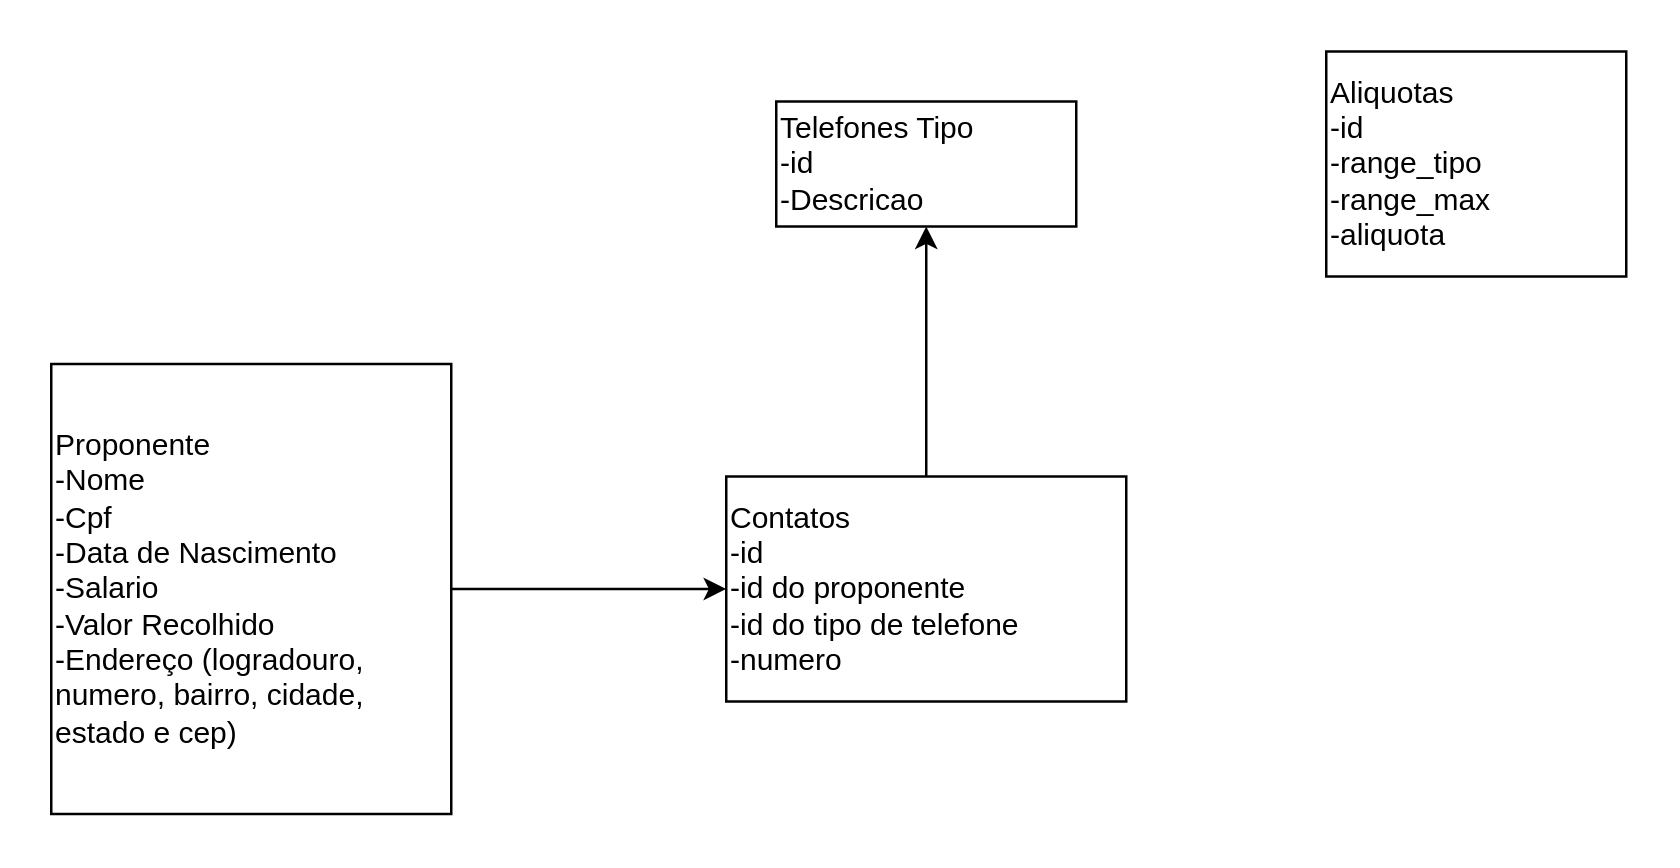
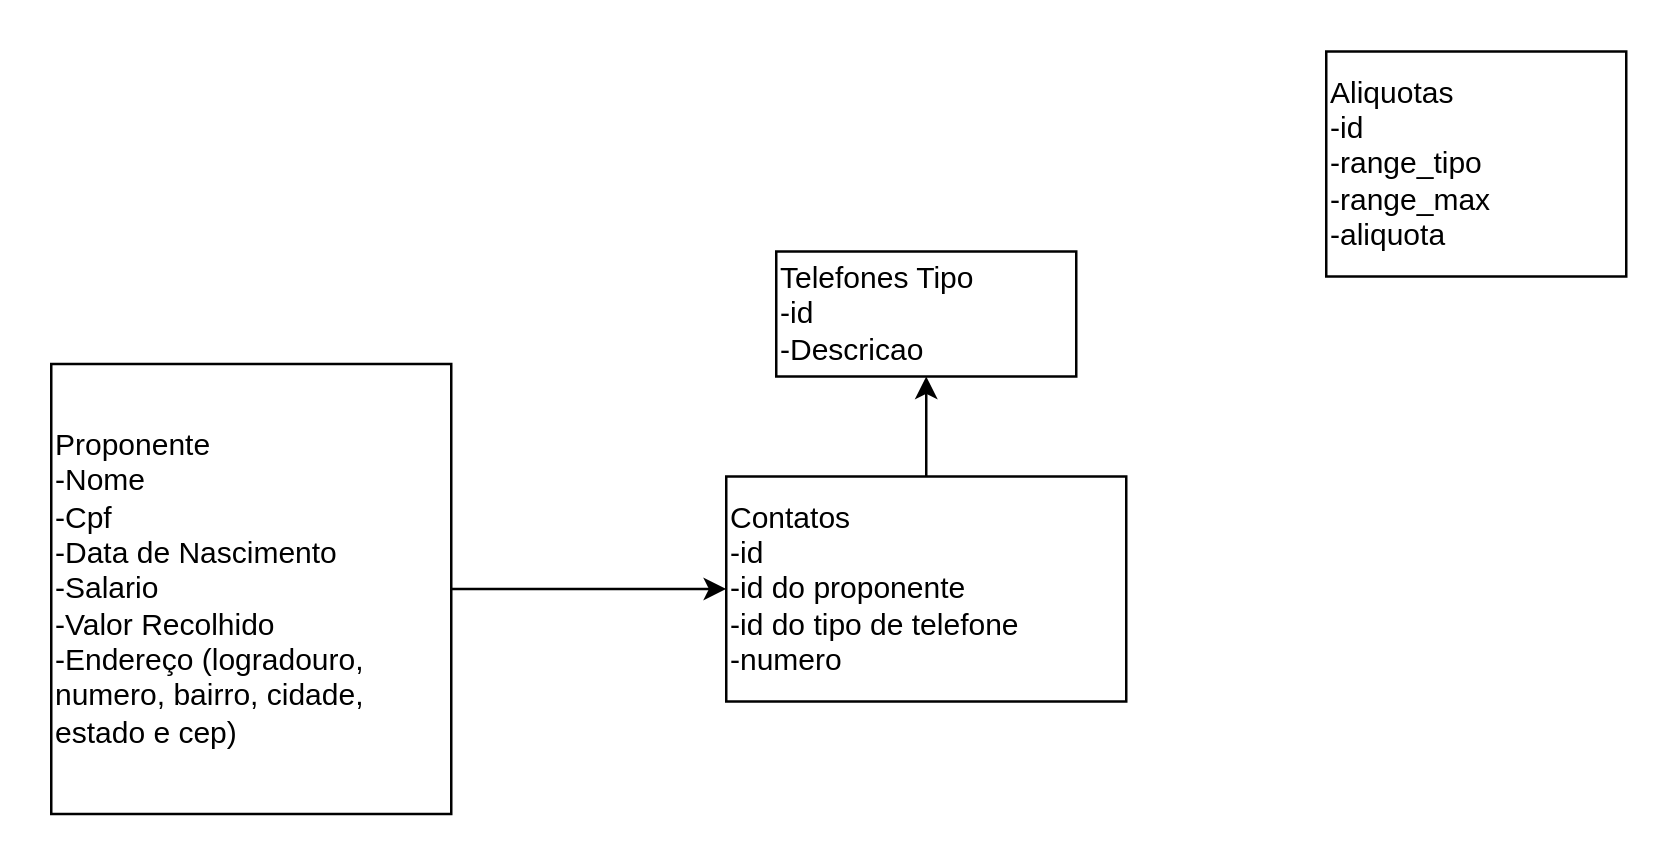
node "Telefones Tipo -id -Descricao": moved (926, 164) -> (926, 314)
